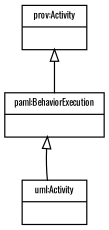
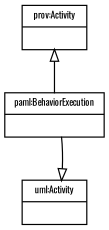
edge "uml:Activity" -> "paml:BehaviorExecution": reversed
